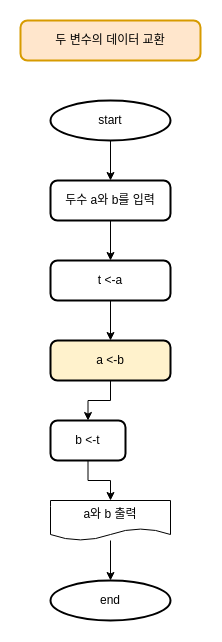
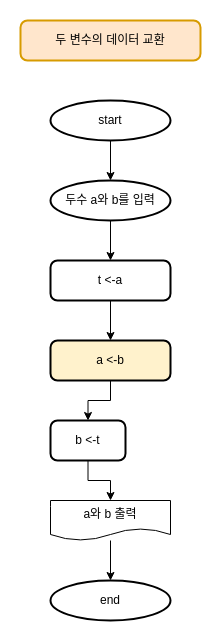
node "두수 a와 b를 입력": shape rounded rectangle -> ellipse
